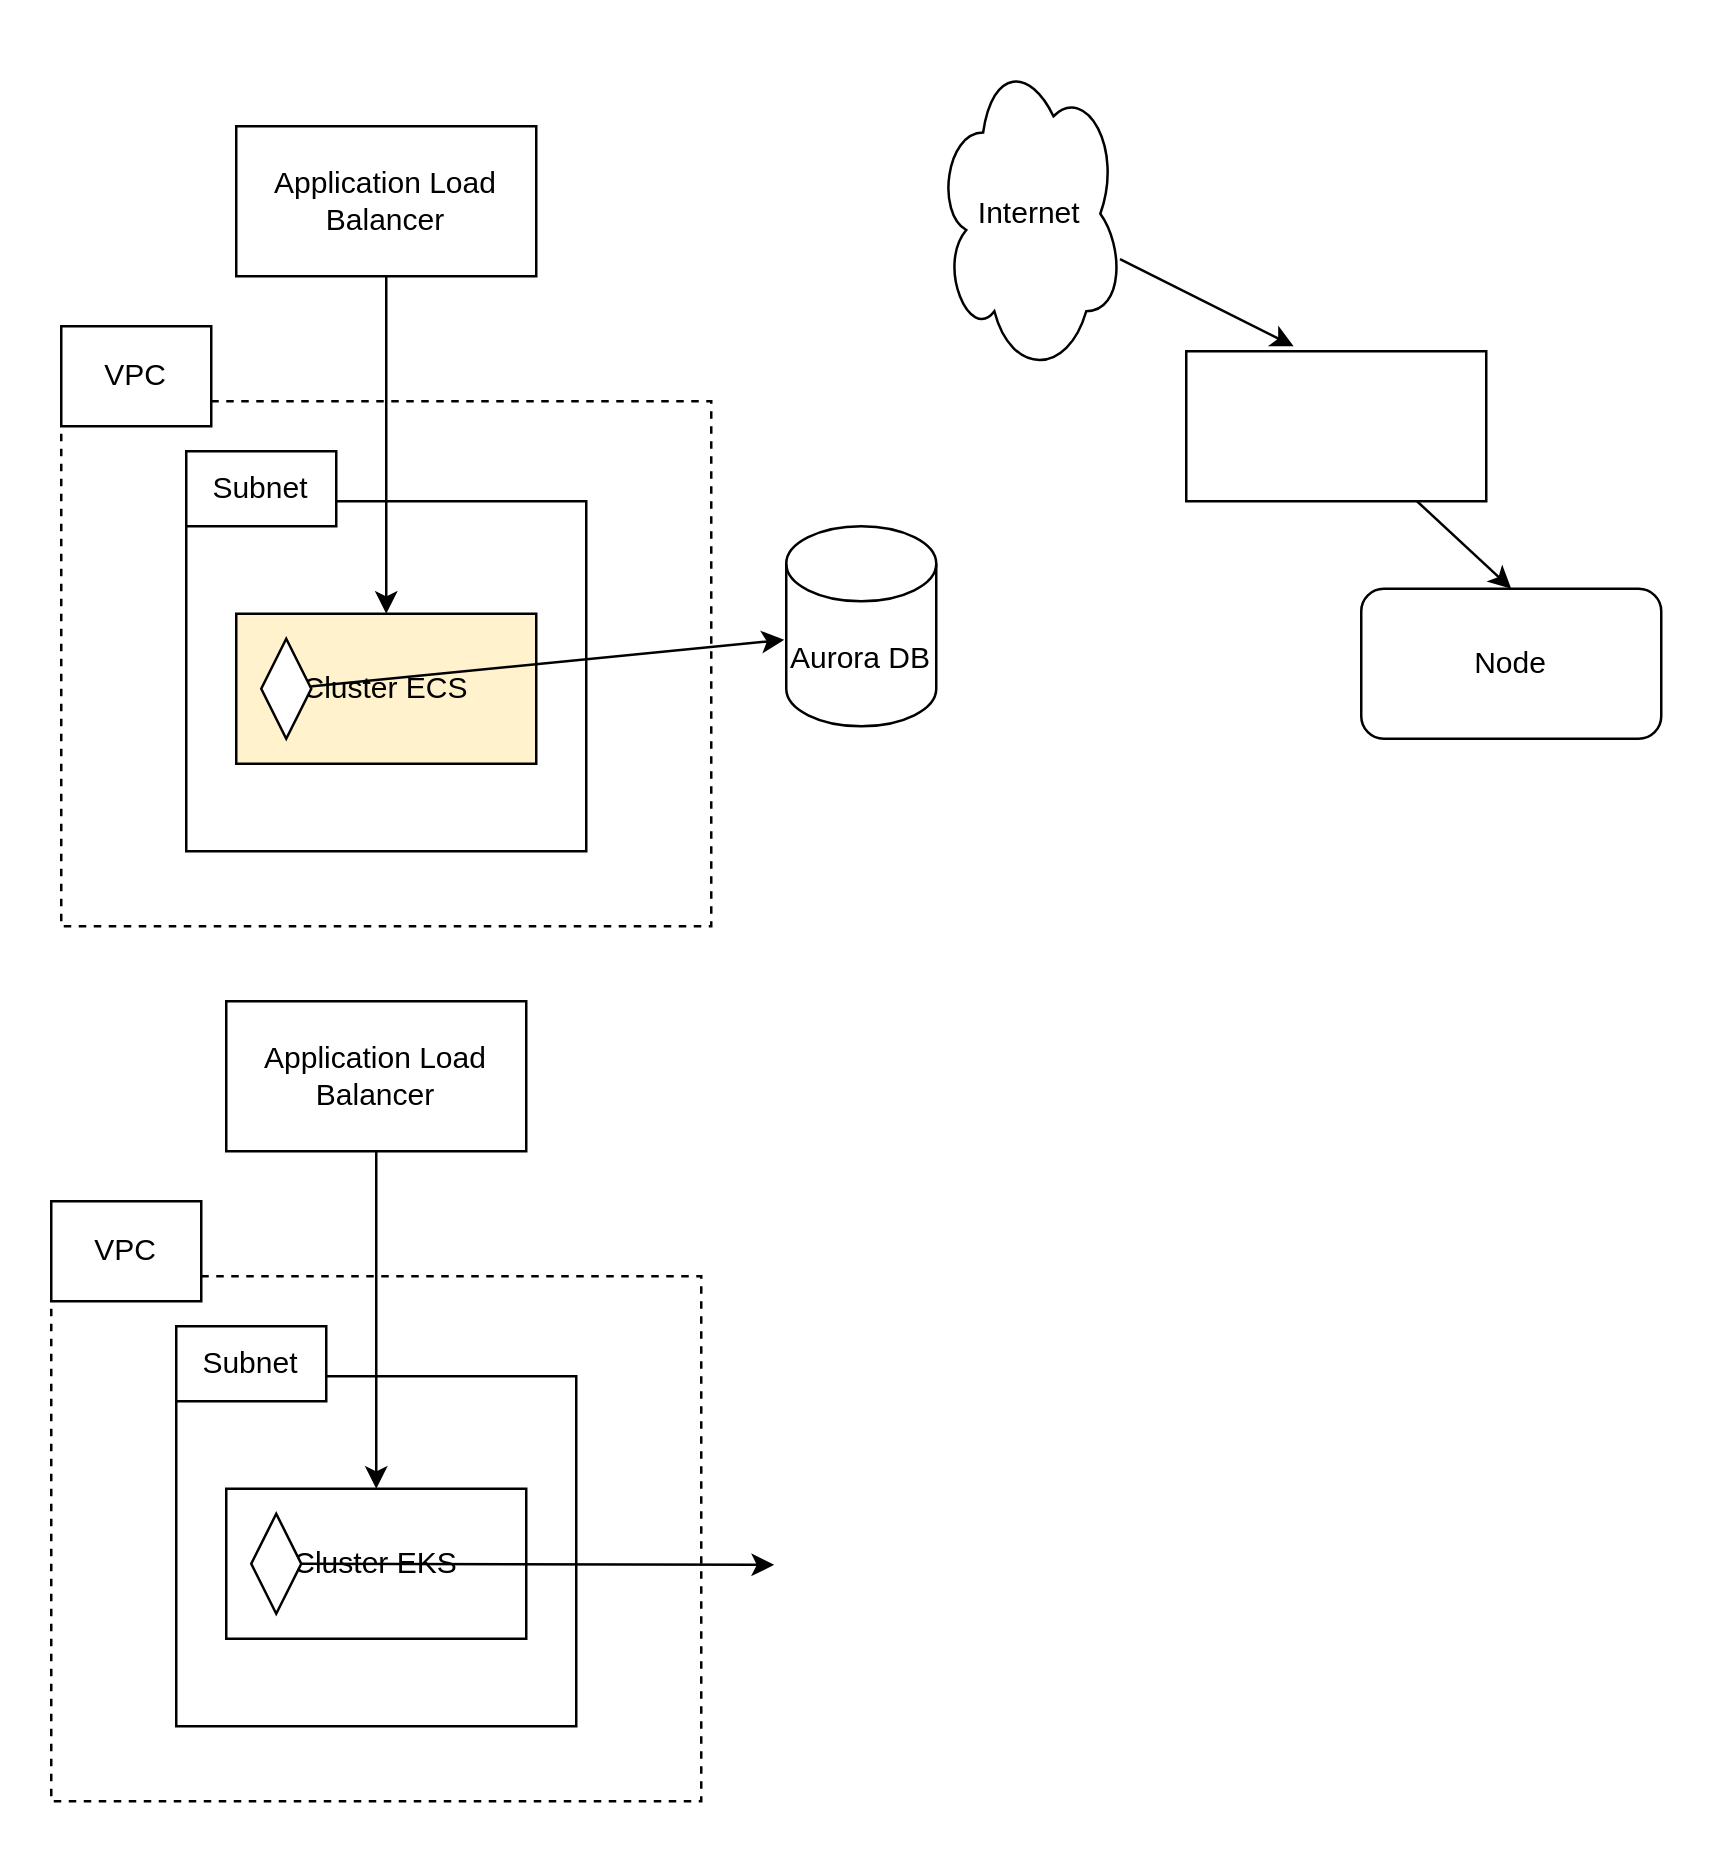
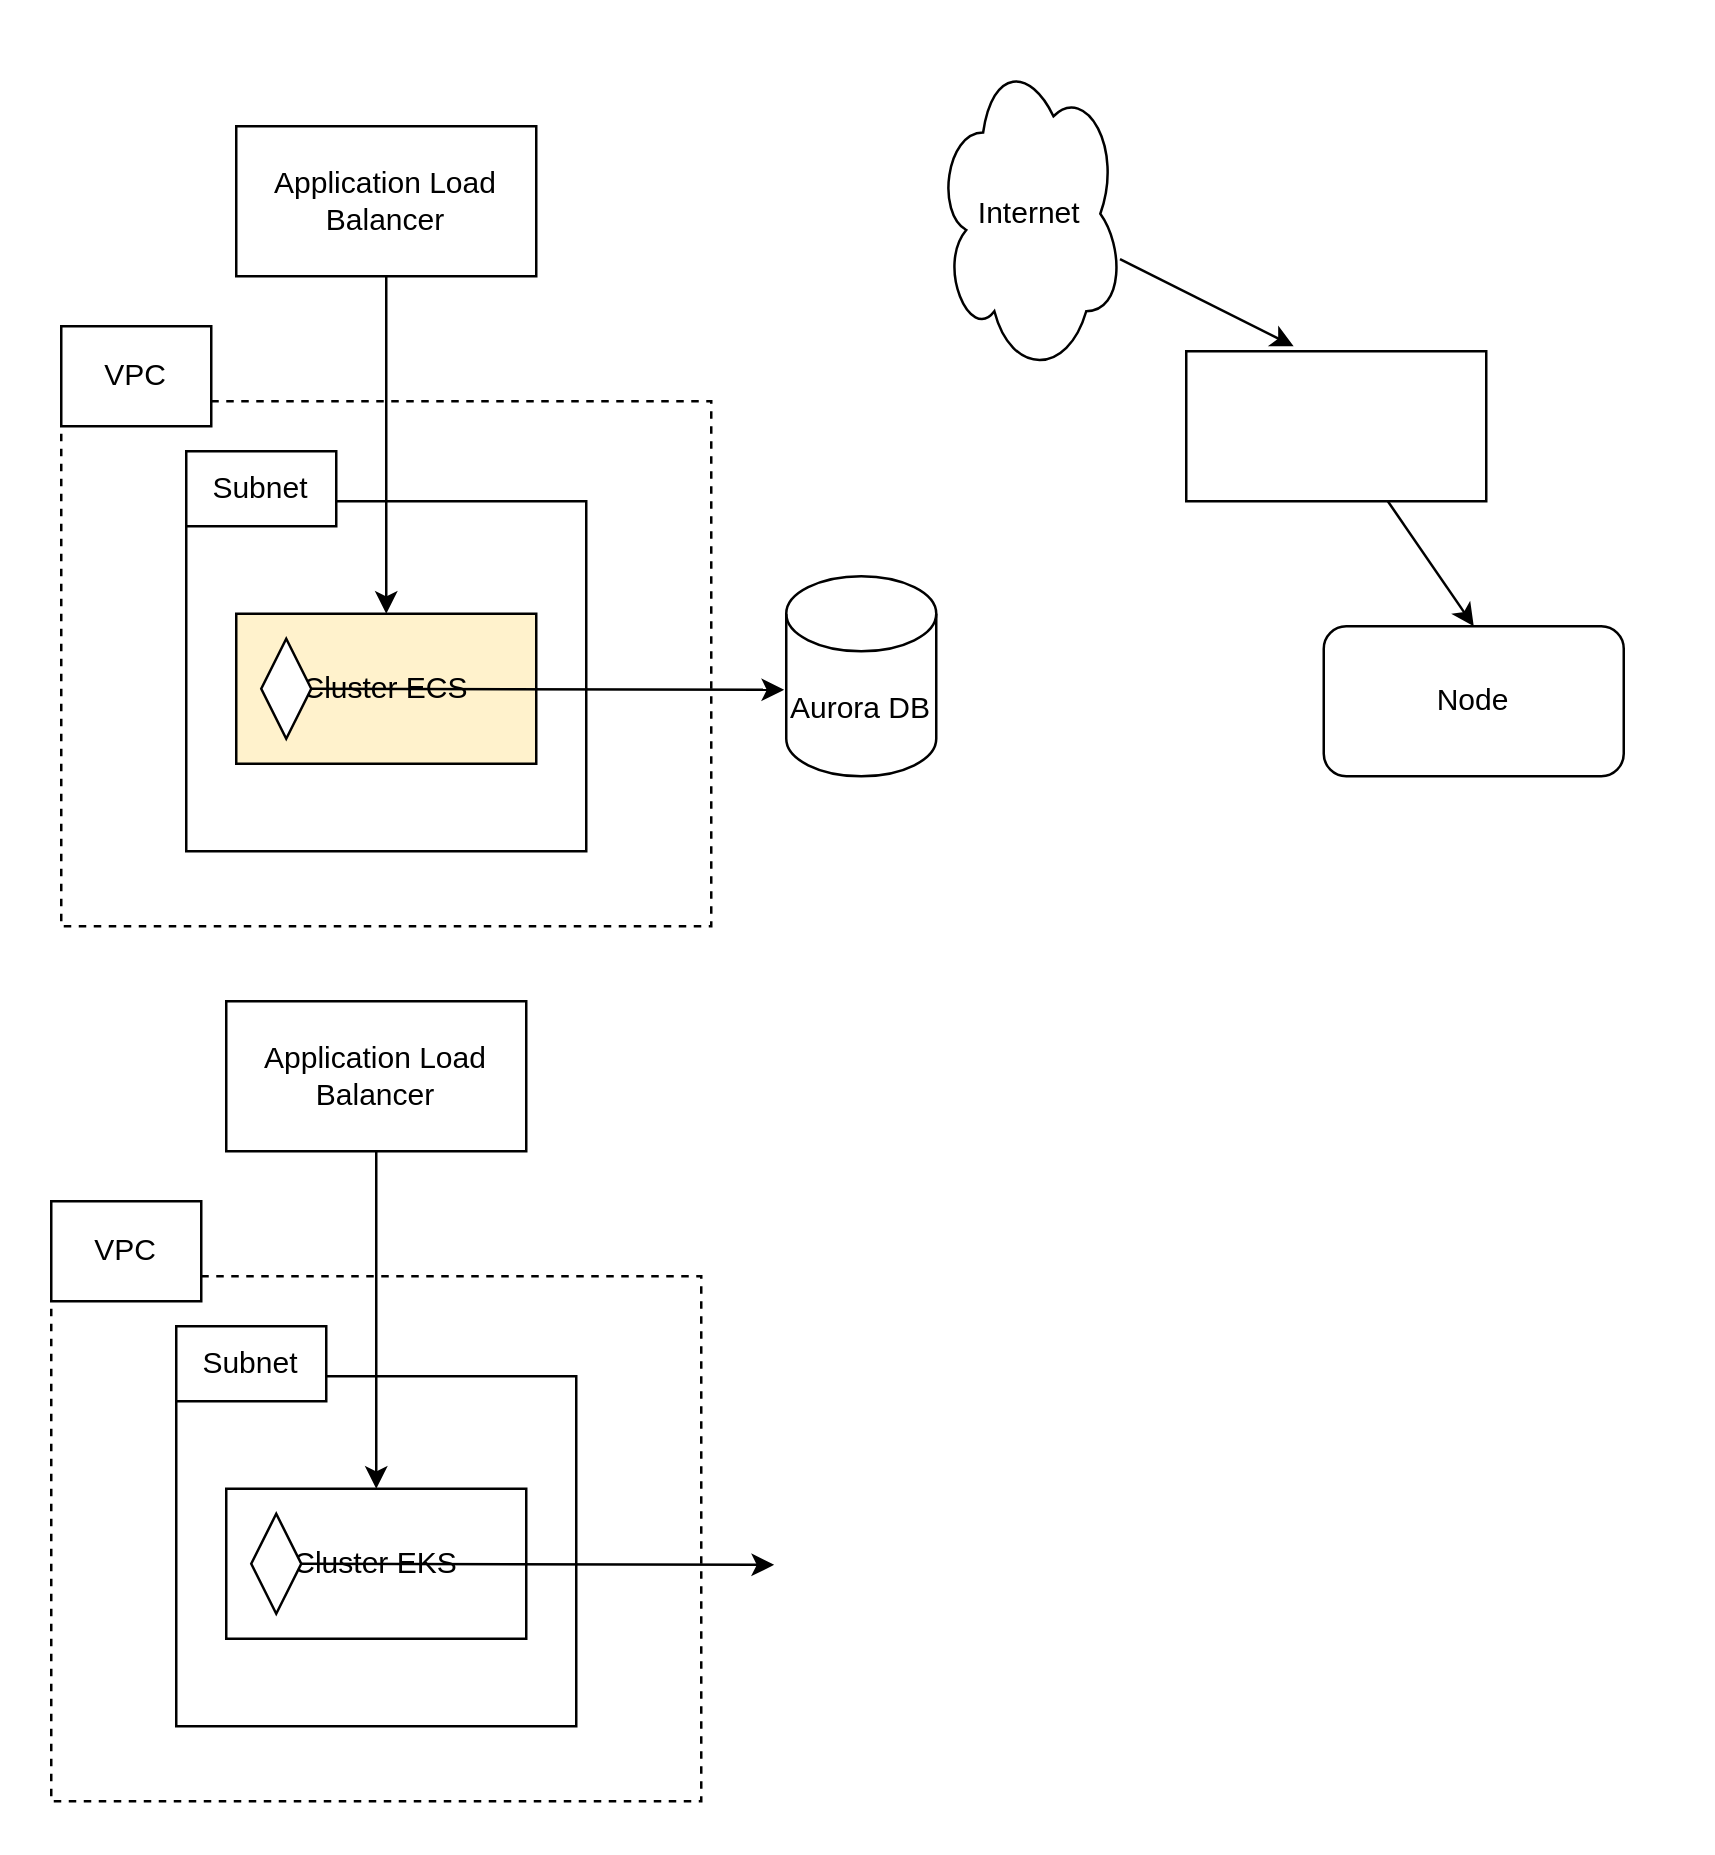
node "Aurora DB": moved (861, 626) -> (861, 676)
node "Node": moved (1511, 664) -> (1474, 701)
